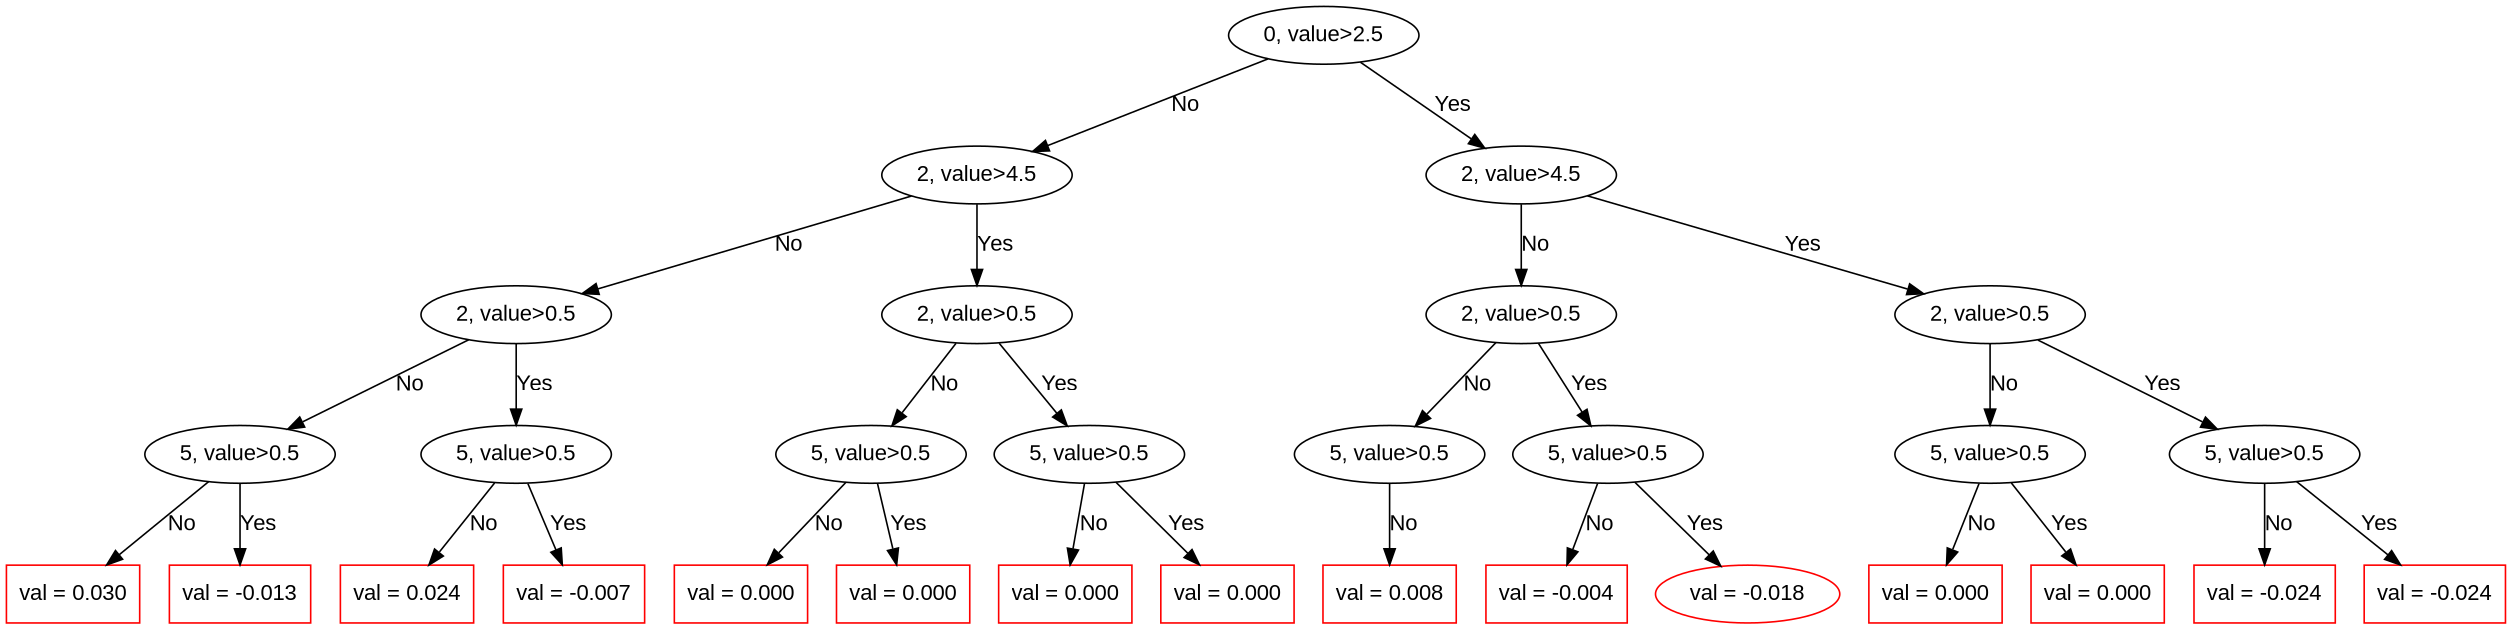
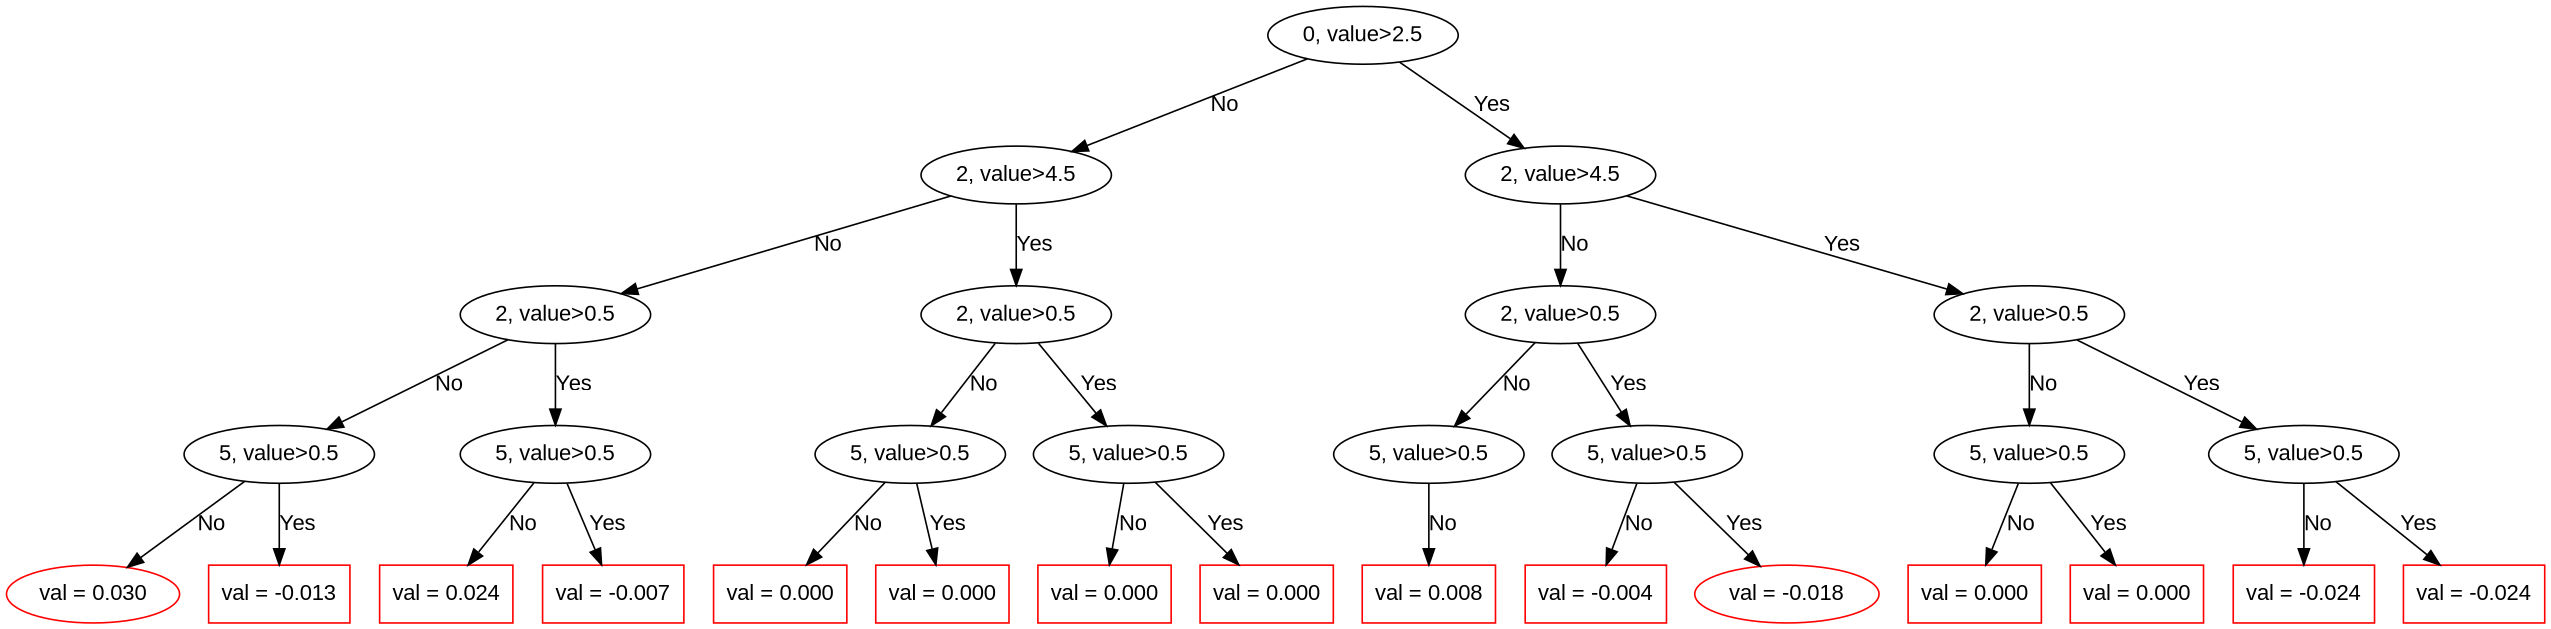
node "val = 0.030": shape box -> ellipse
